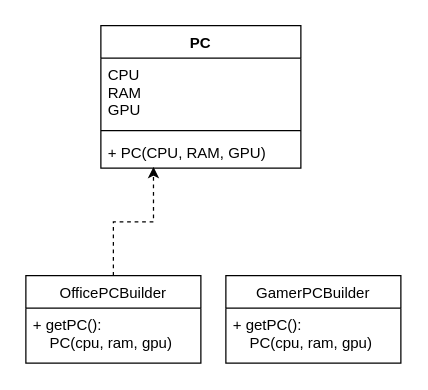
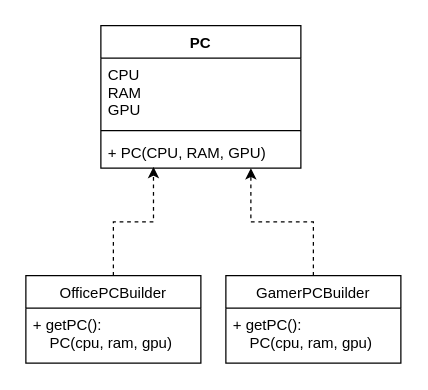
edge "GamerPCBuilder" -> "PC": added
